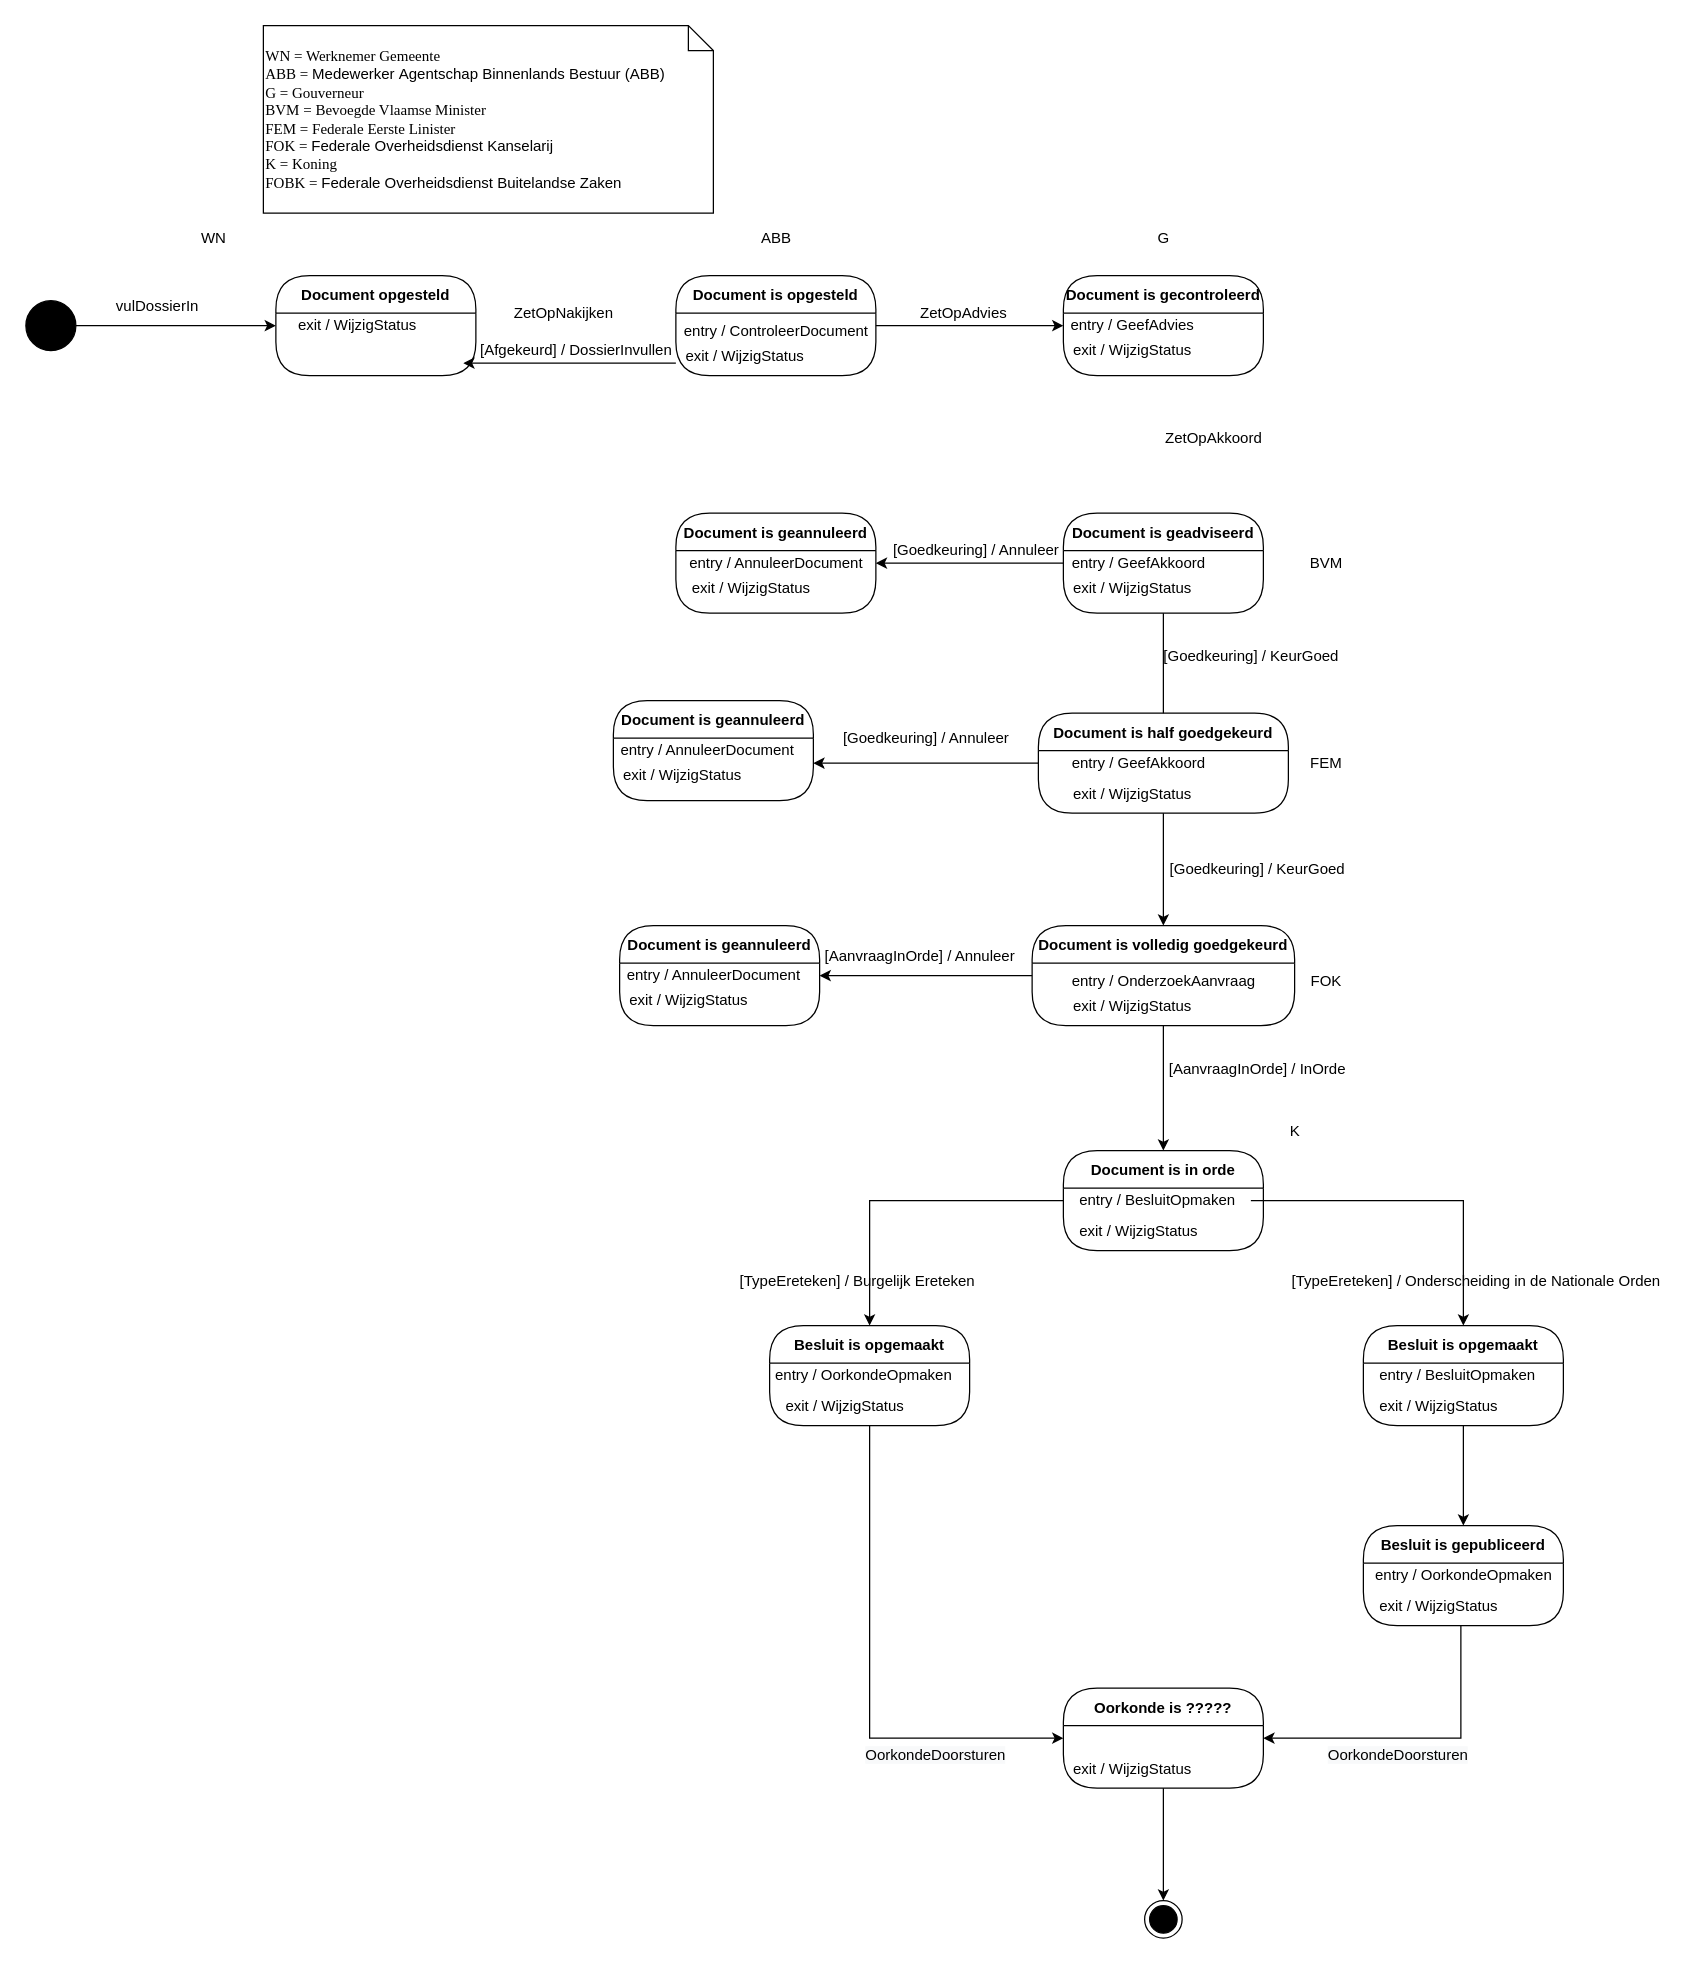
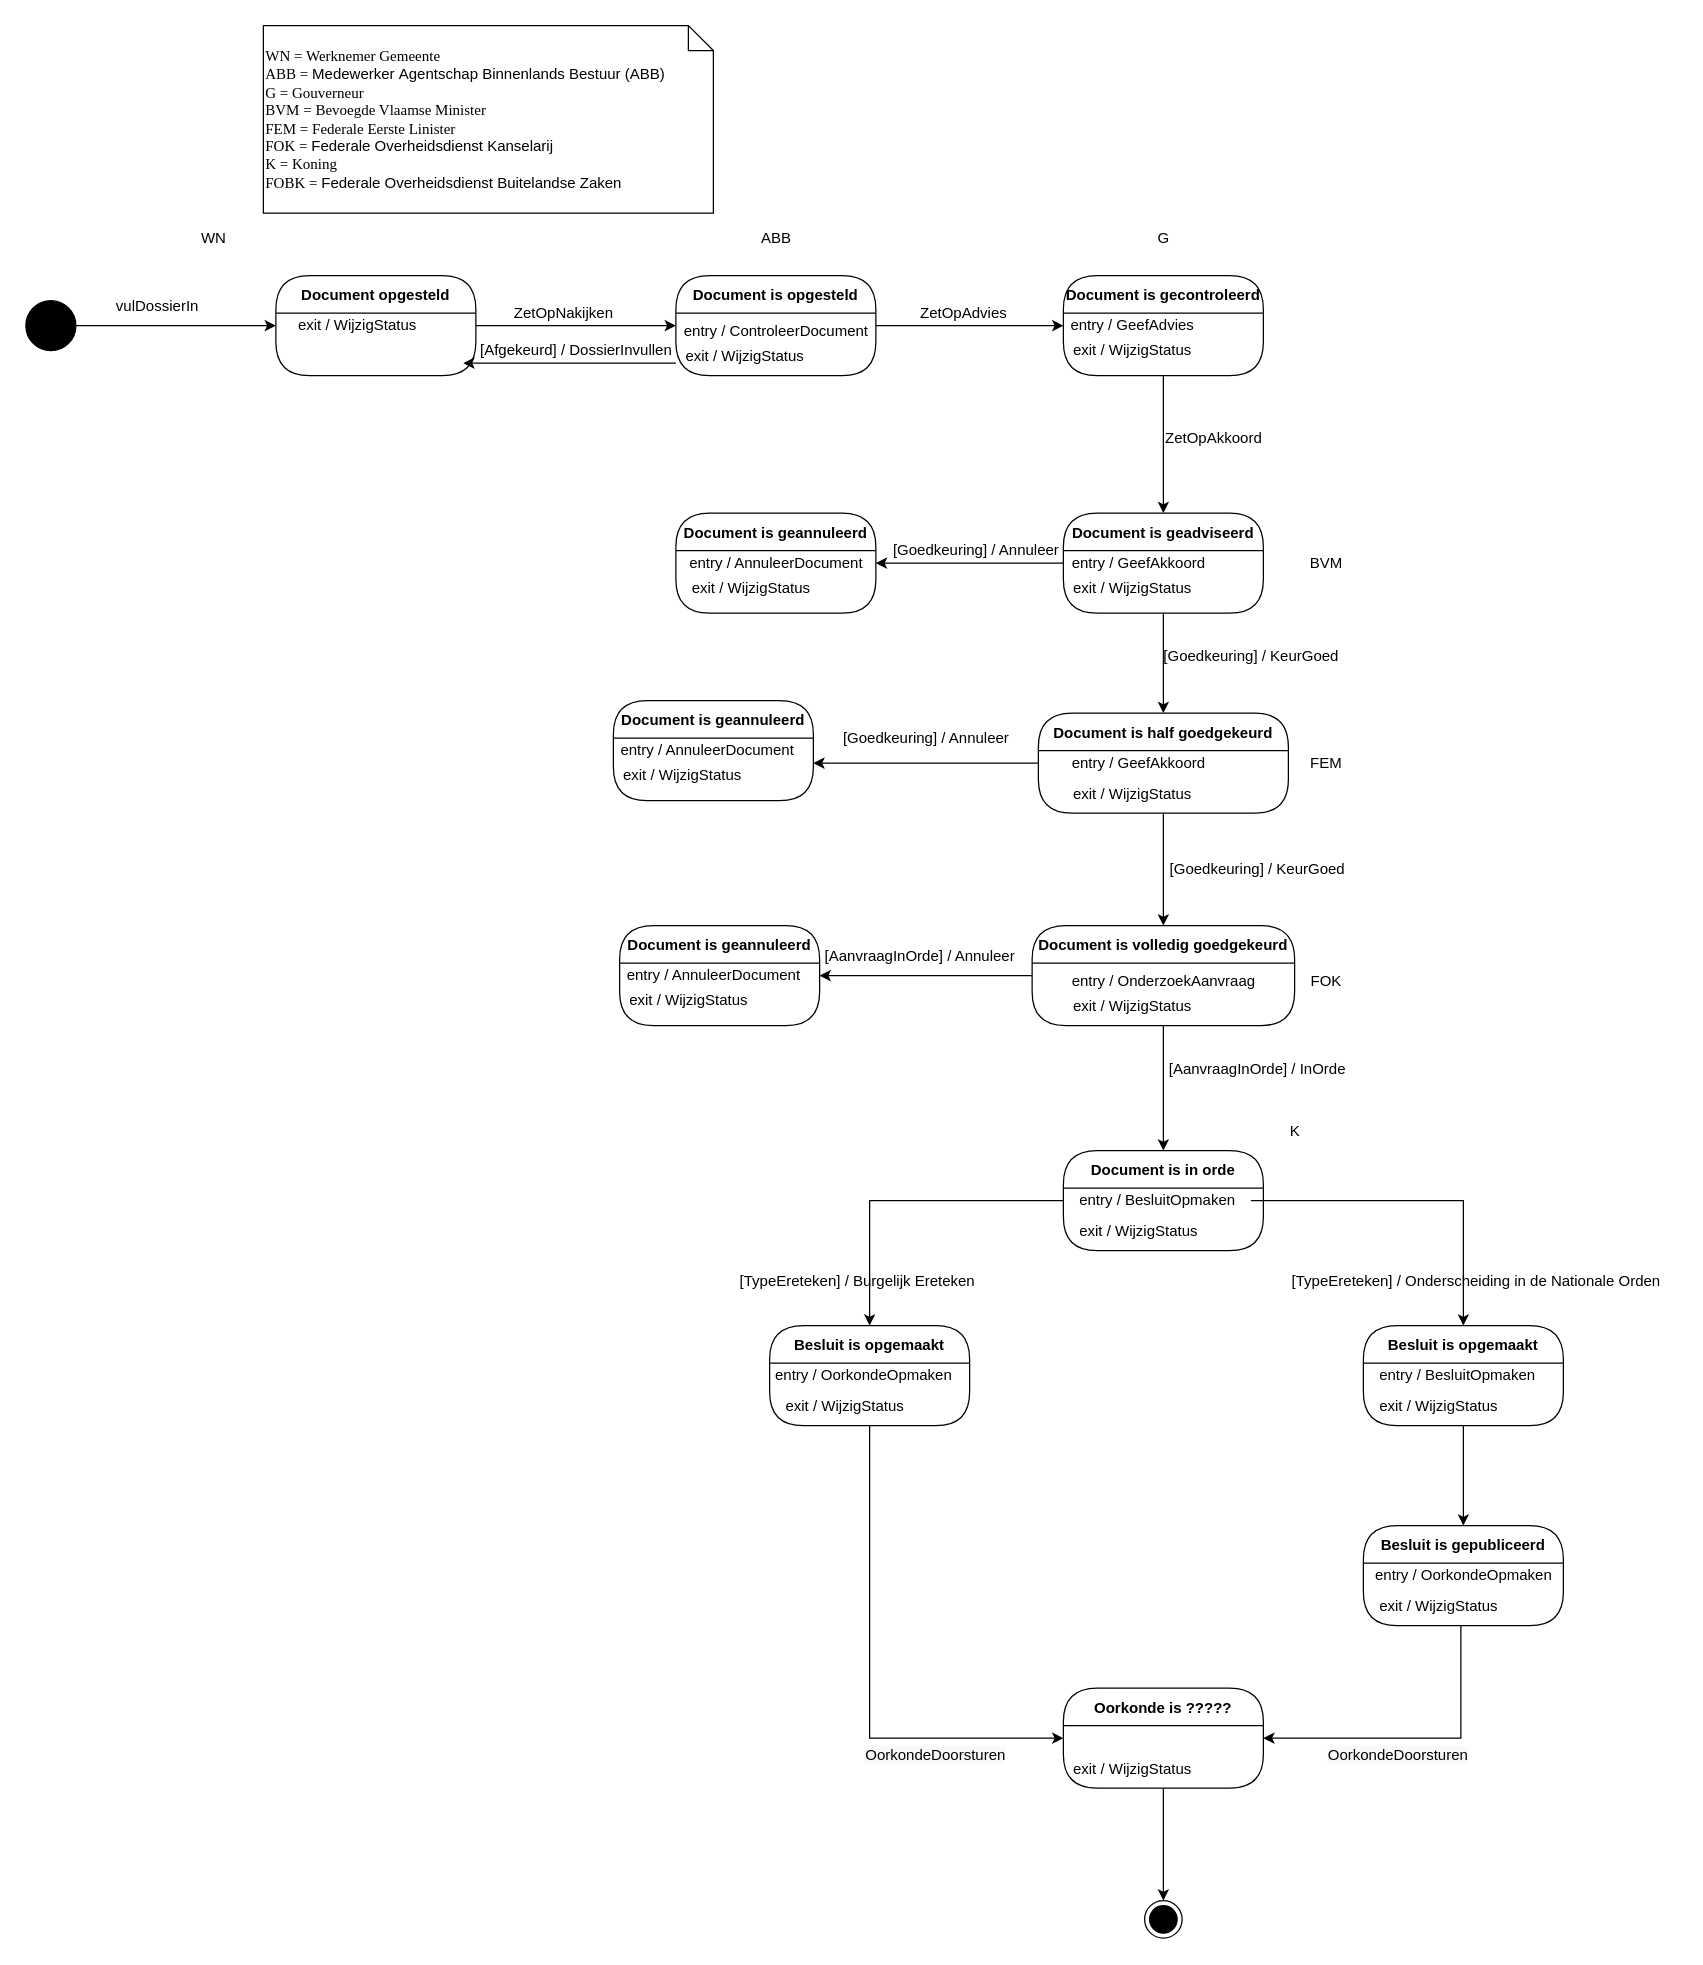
edge "Document opgesteld" -> "Document is opgesteld": added
edge "Document is gecontroleerd" -> "Document is geadviseerd": added
edge "Document is geadviseerd" -- "Document is half goedgekeurd": arrowhead none -> classic
